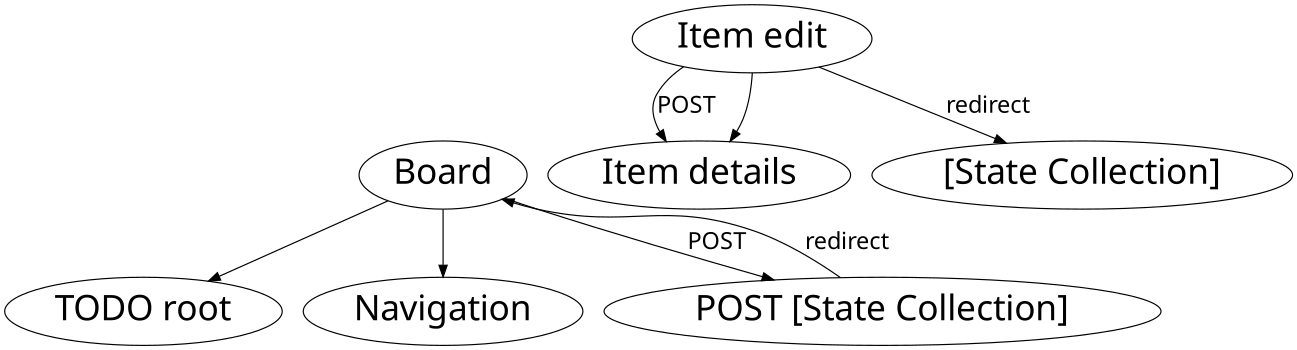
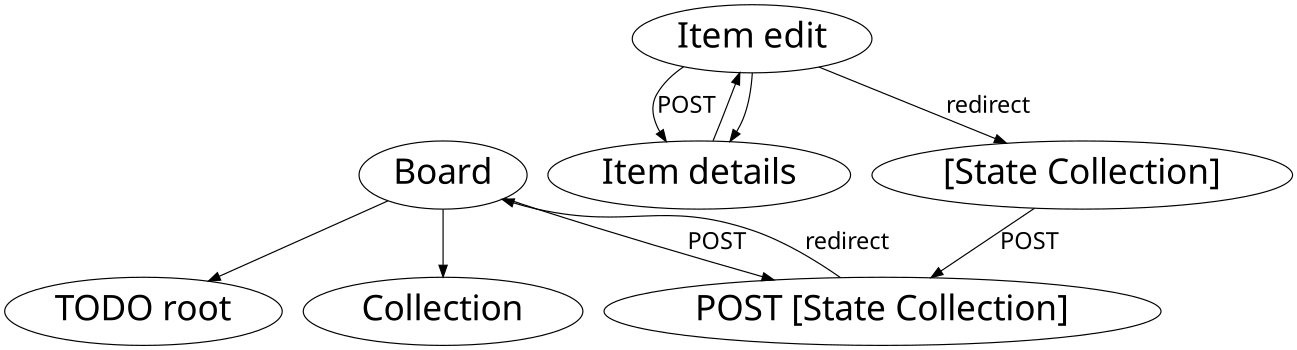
edge "Item details" -> "Item edit": added
edge "[State Collection]" -> "POST [State Collection]": added, label "POST"
node "Navigation": label "Navigation" -> "Collection"
